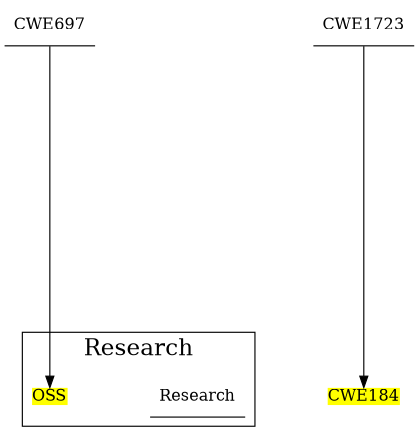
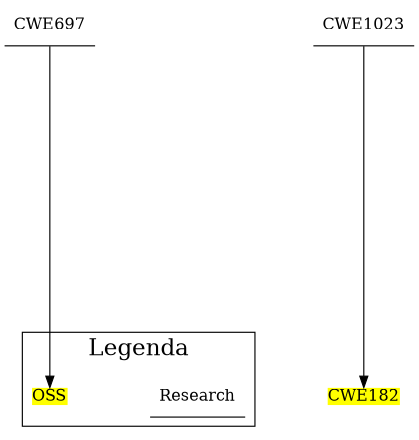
node "CWE1723": label "CWE1723" -> "CWE1023"
cluster "Research": label "Research" -> "Legenda"
node "CWE184": label "CWE184" -> "CWE182"
